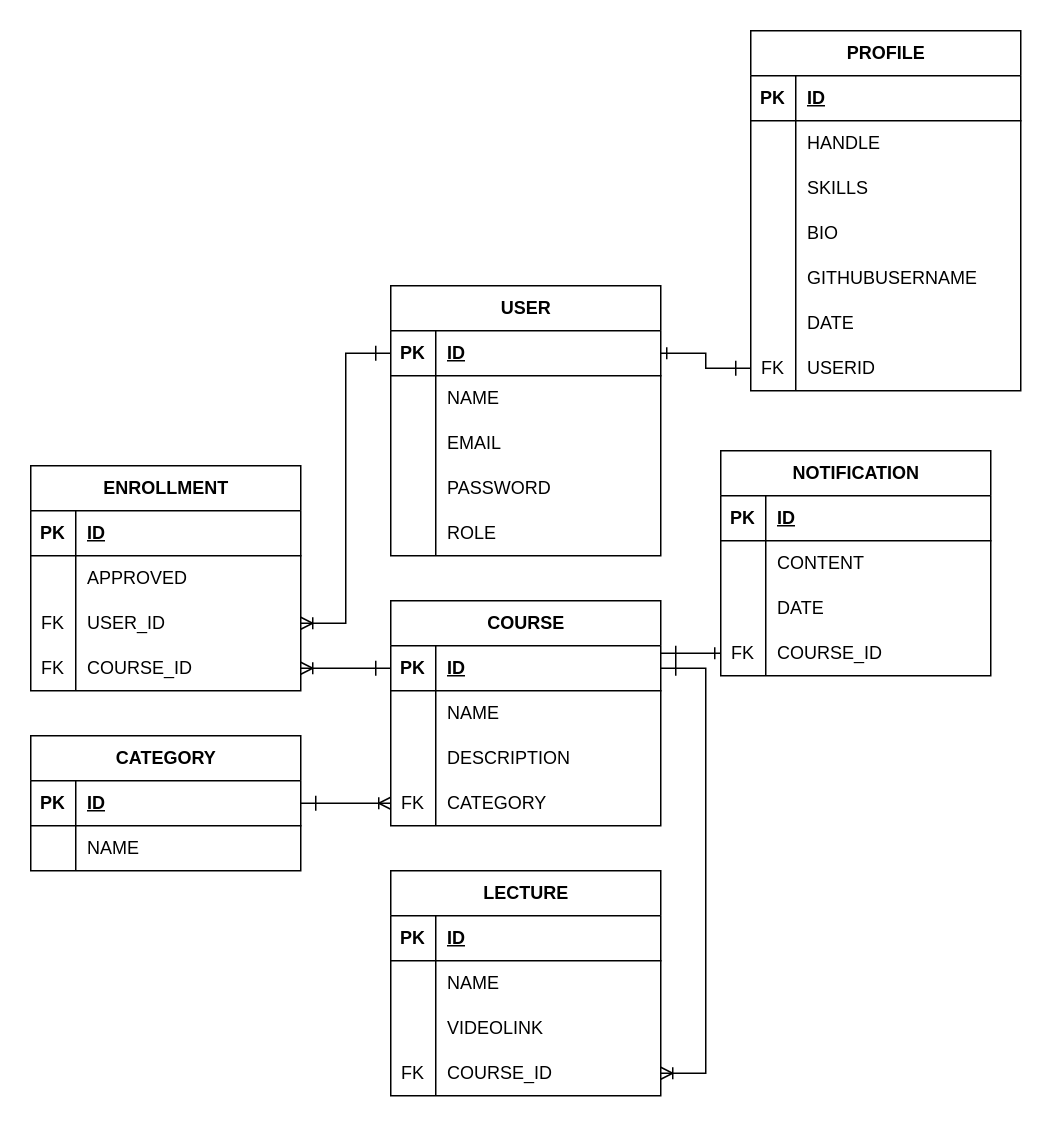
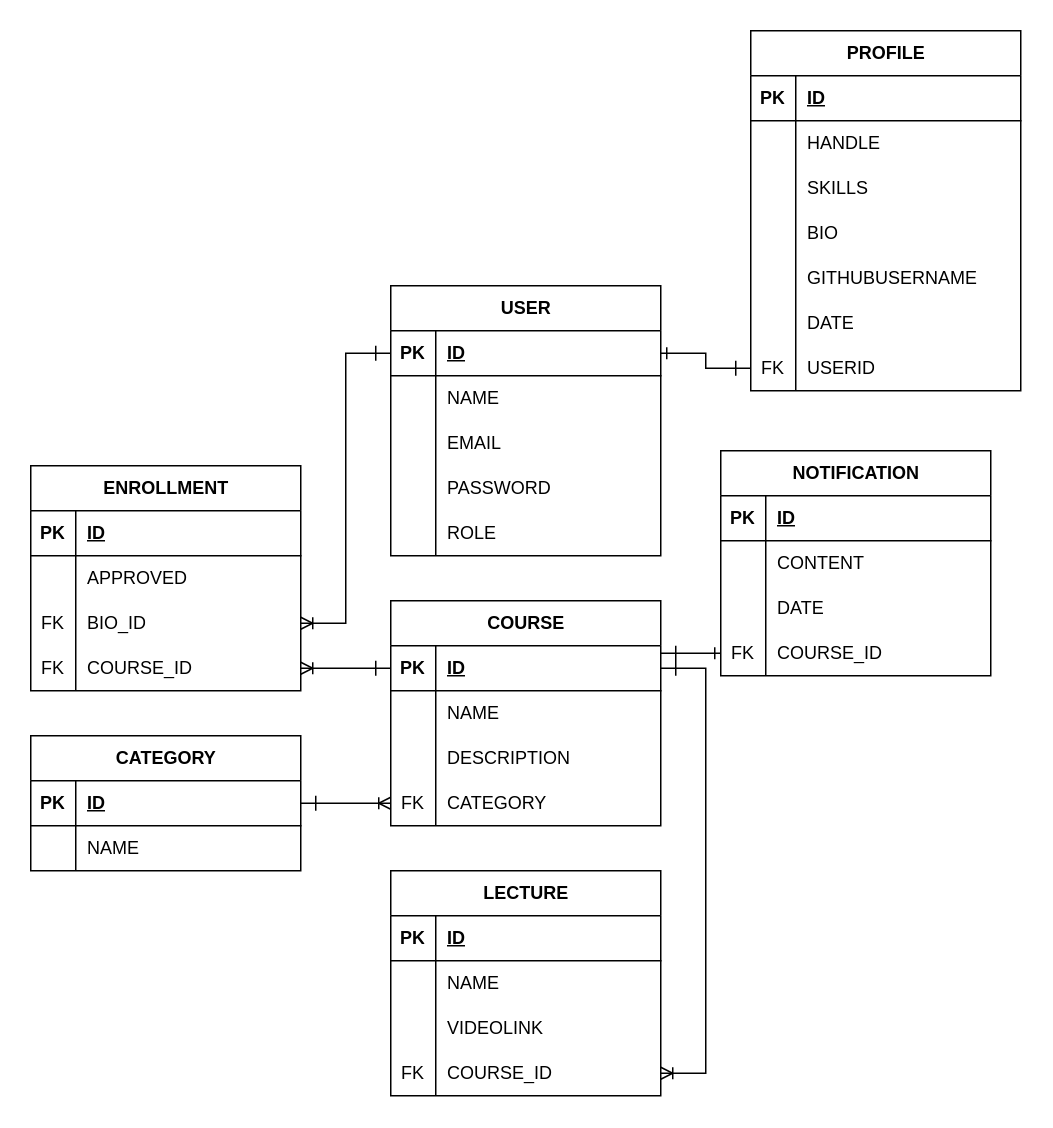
node "USER_ID": label "USER_ID" -> "BIO_ID"
